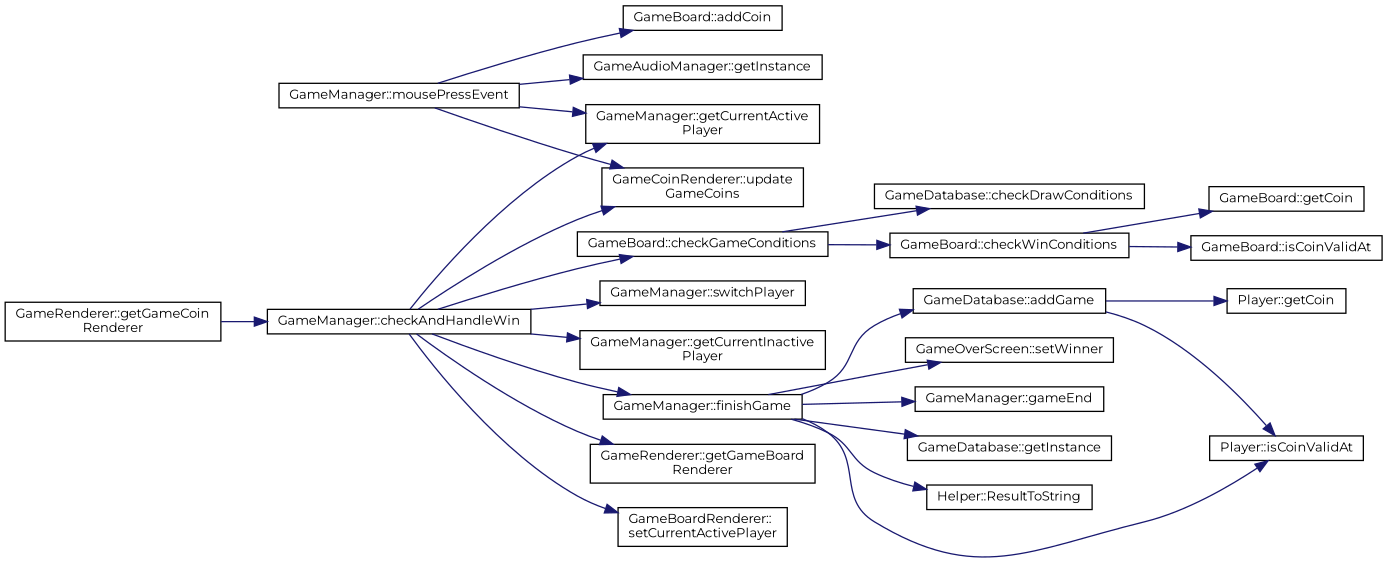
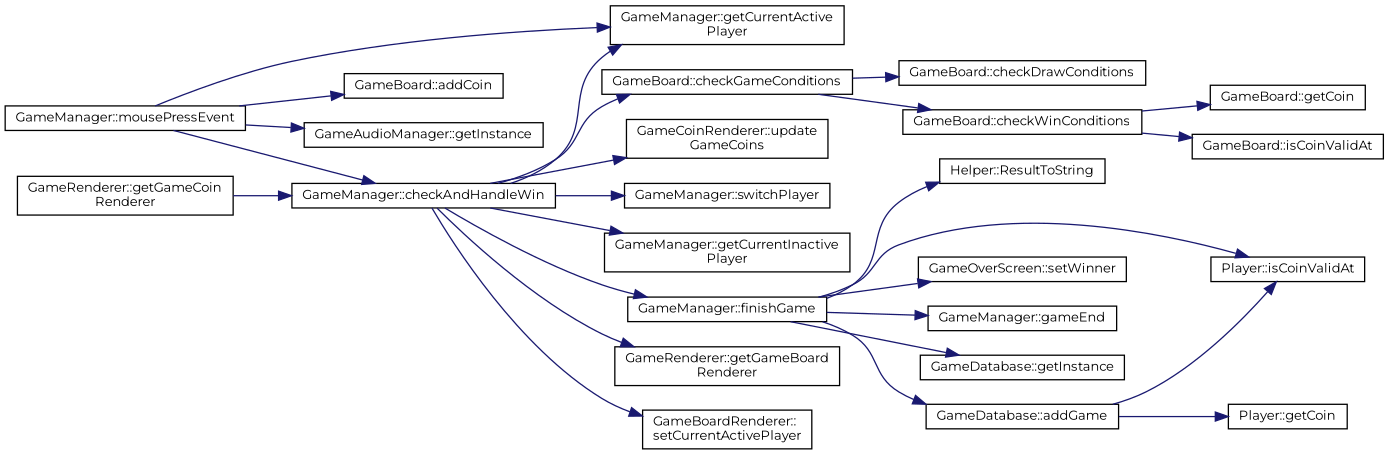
edge "GameManager::mousePressEvent" -> "GameCoinRenderer::update GameCoins": now "GameManager::mousePressEvent" -> "GameManager::checkAndHandleWin"
node "GameDatabase::checkDrawConditions": label "GameDatabase::checkDrawConditions" -> "GameBoard::checkDrawConditions"
